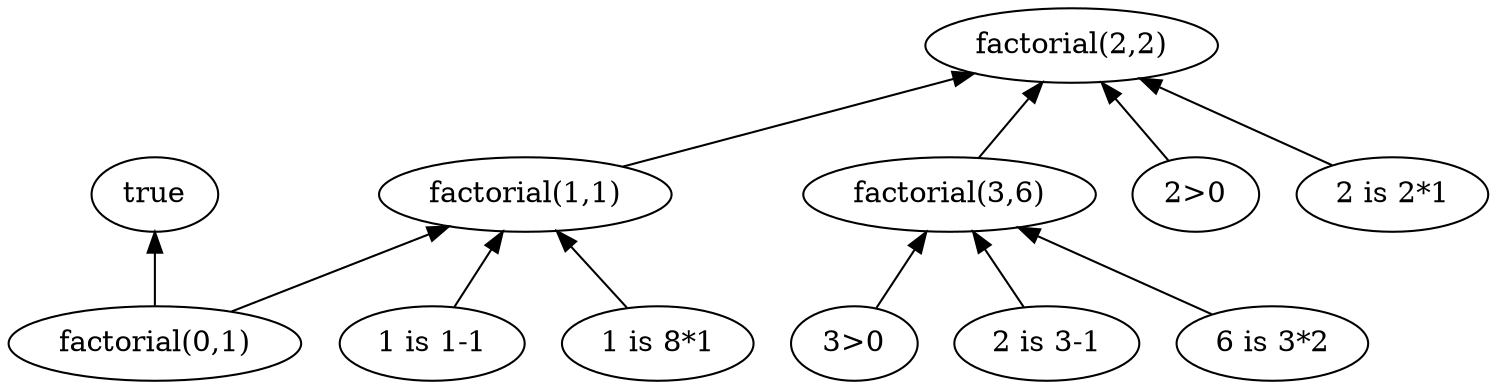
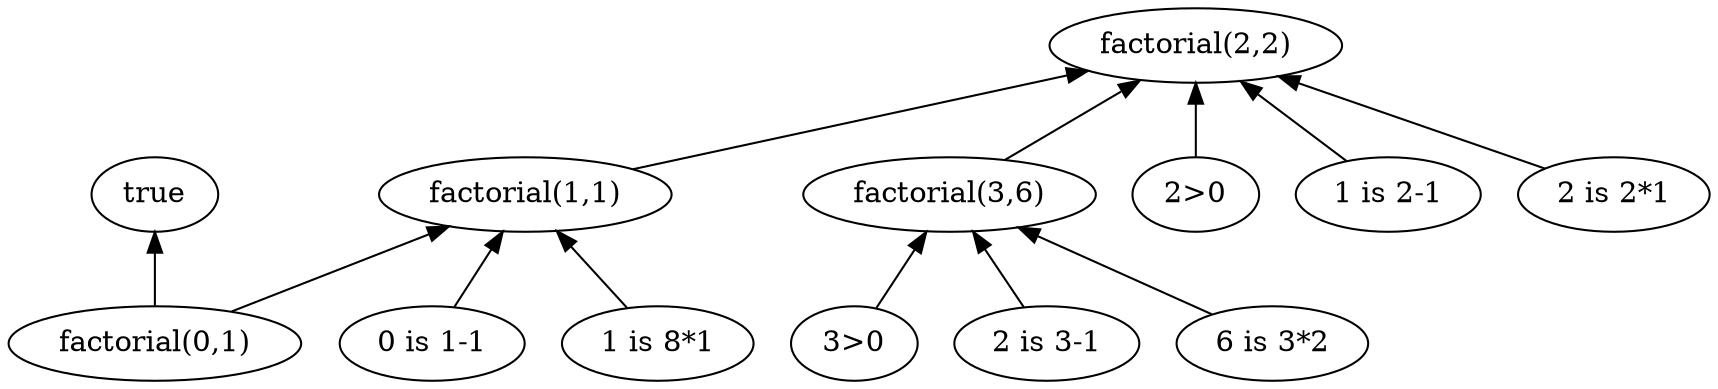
node "1 is 2-1": added
node "1 is 1-1": label "1 is 1-1" -> "0 is 1-1"
